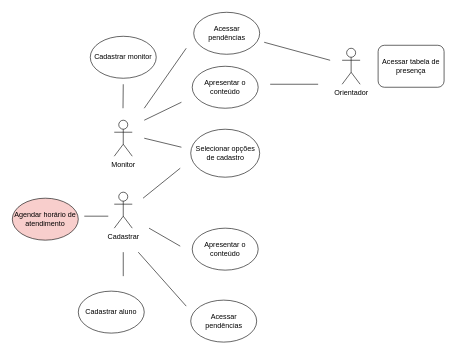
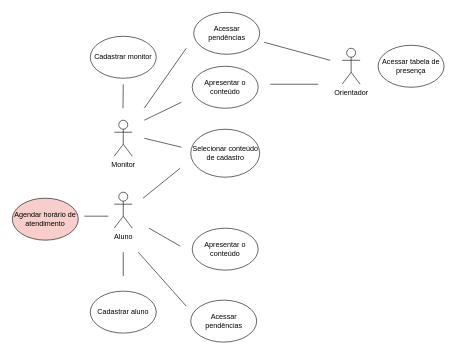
node "Acessar tabela de presença": shape rounded rectangle -> ellipse
node "Selecionar opções de cadastro": label "Selecionar opções de cadastro" -> "Selecionar conteúdo de cadastro"
node "Cadastrar": label "Cadastrar" -> "Aluno"
node "Cadastrar aluno": moved (111, 312) -> (123, 312)
